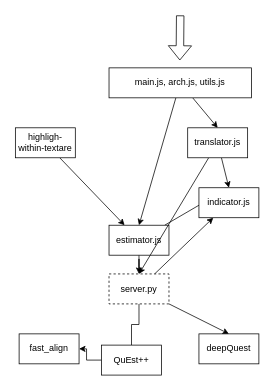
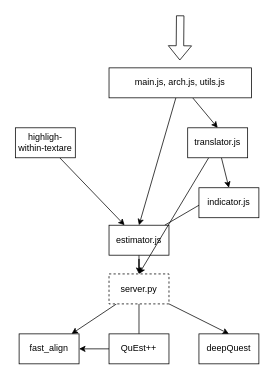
edge "server.py" -> "indicator.js": now "server.py" -> "fast_align"
node "QuEst++": moved (132, 360) -> (139, 349)
